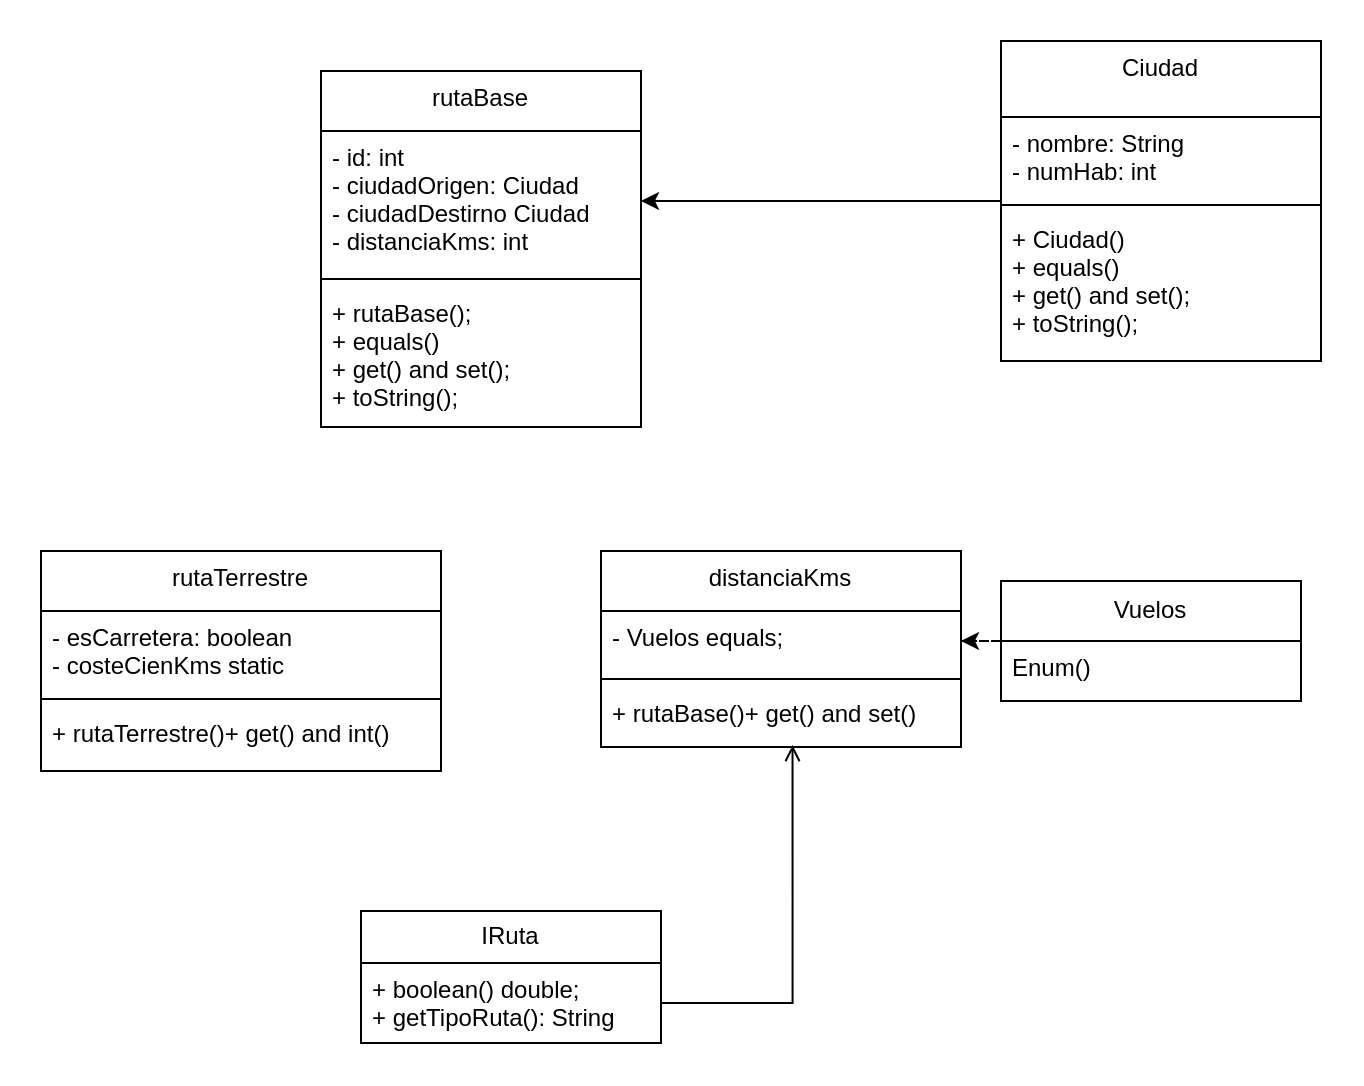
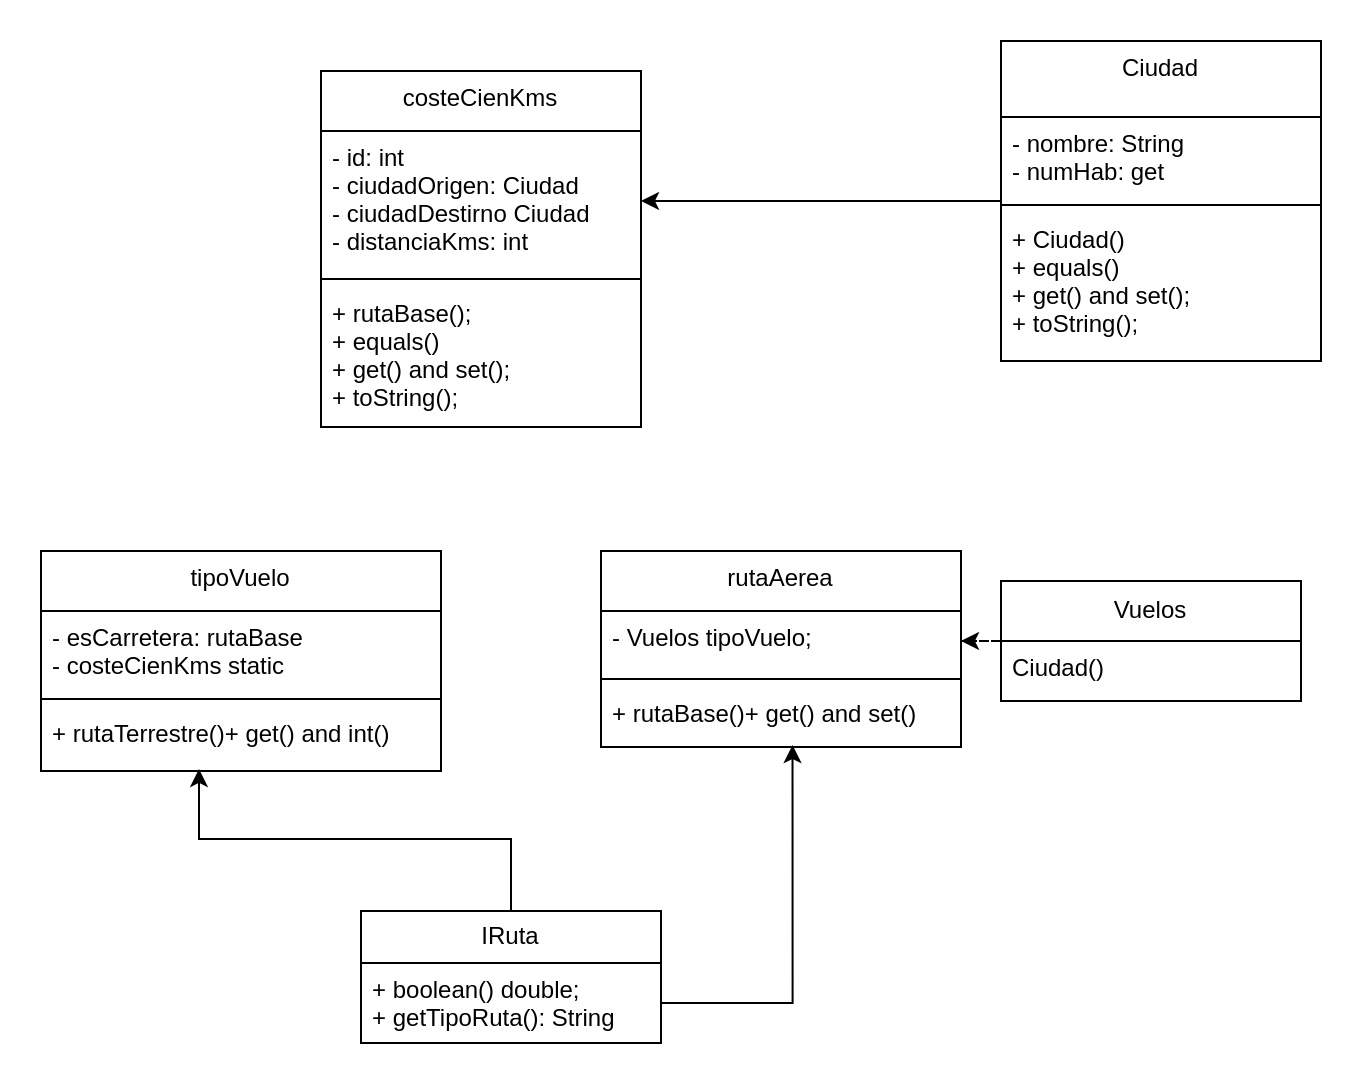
node "rutaBase": label "rutaBase" -> "costeCienKms"
node "- nombre: String - numHab: int": label "- nombre: String - numHab: int" -> "- nombre: String - numHab: get"
node "rutaTerrestre": label "rutaTerrestre" -> "tipoVuelo"
node "distanciaKms": label "distanciaKms" -> "rutaAerea"
node "- esCarretera: boolean - costeCienKms static": label "- esCarretera: boolean - costeCienKms static" -> "- esCarretera: rutaBase - costeCienKms static"
node "- Vuelos equals;": label "- Vuelos equals;" -> "- Vuelos tipoVuelo;"
node "Enum()": label "Enum()" -> "Ciudad()"
edge "+ boolean() double; + getTipoRuta(): String" -> "+ rutaBase()+ get() and set()": arrowhead open -> classic
edge "IRuta" -> "+ rutaTerrestre()+ get() and int()": added
